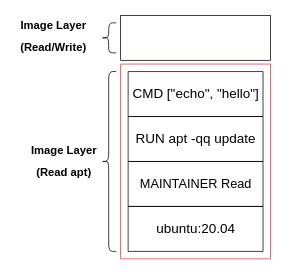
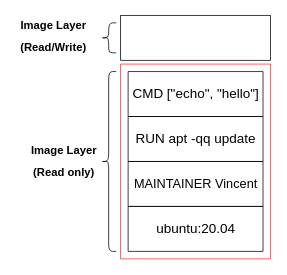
node "Image Layer (Read apt)": label "Image Layer (Read apt)" -> "Image Layer (Read only)"
node "MAINTAINER Read": label "MAINTAINER Read" -> "MAINTAINER Vincent"
